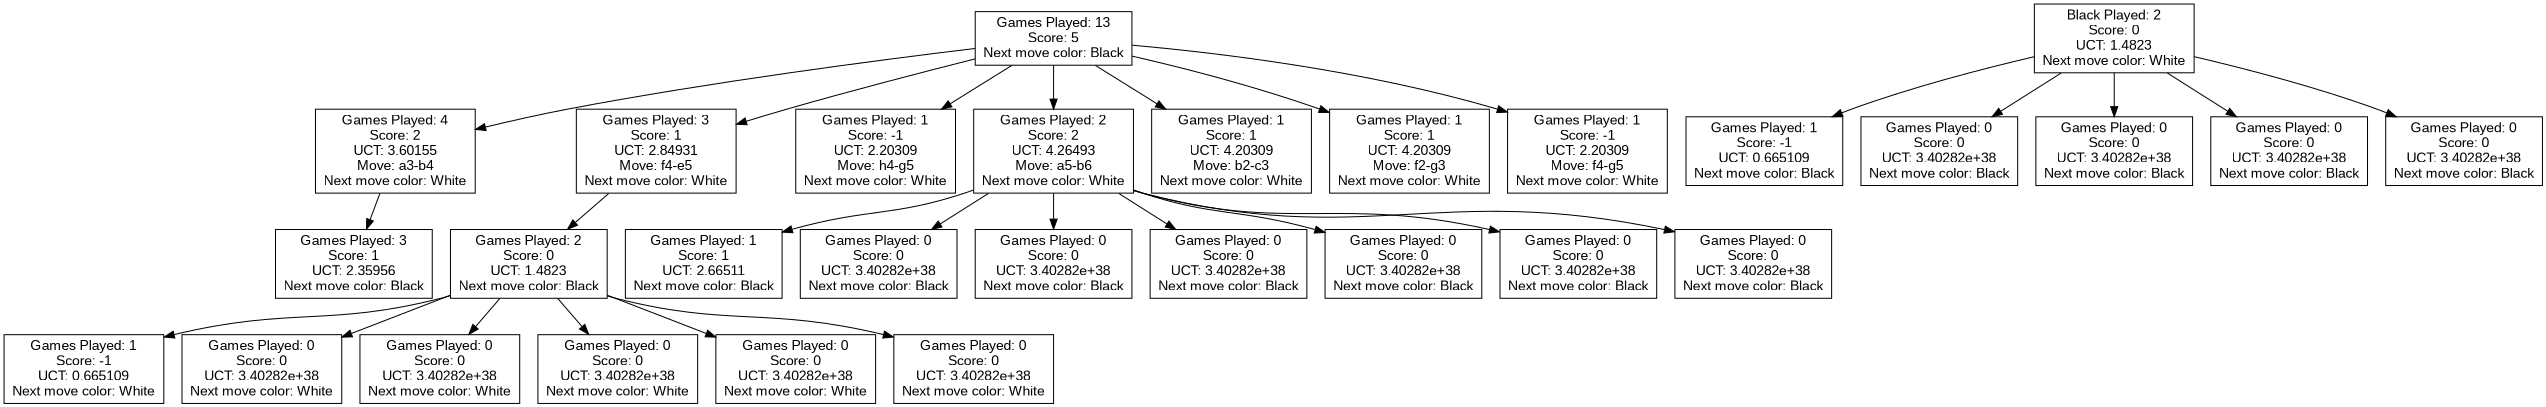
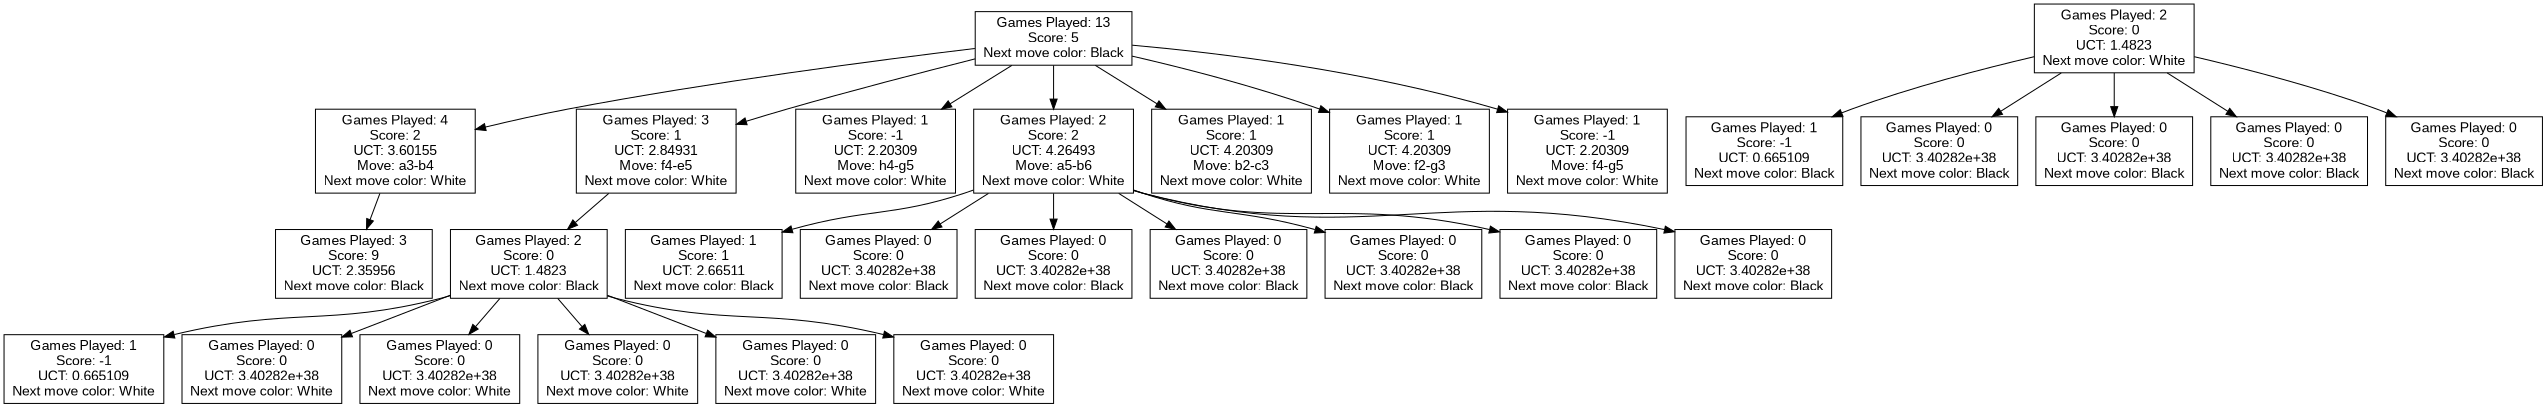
node "Black Played: 2 Score: 0 UCT: 1.4823 Next move color: White": label "Black Played: 2 Score: 0 UCT: 1.4823 Next move color: White" -> "Games Played: 2 Score: 0 UCT: 1.4823 Next move color: White"
node "Games Played: 3 Score: 1 UCT: 2.35956 Next move color: Black": label "Games Played: 3 Score: 1 UCT: 2.35956 Next move color: Black" -> "Games Played: 3 Score: 9 UCT: 2.35956 Next move color: Black"
